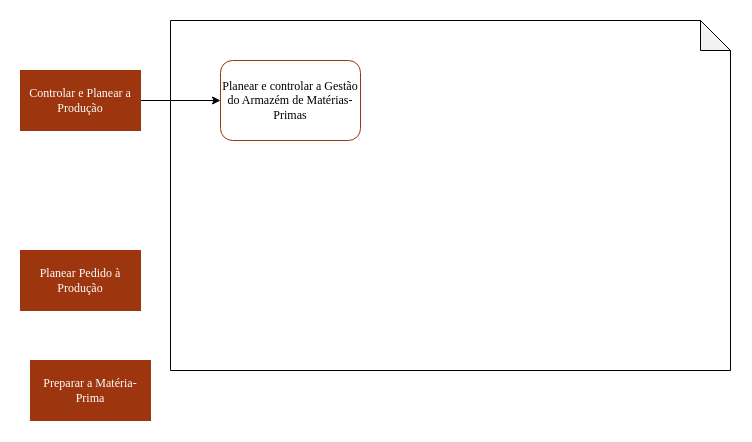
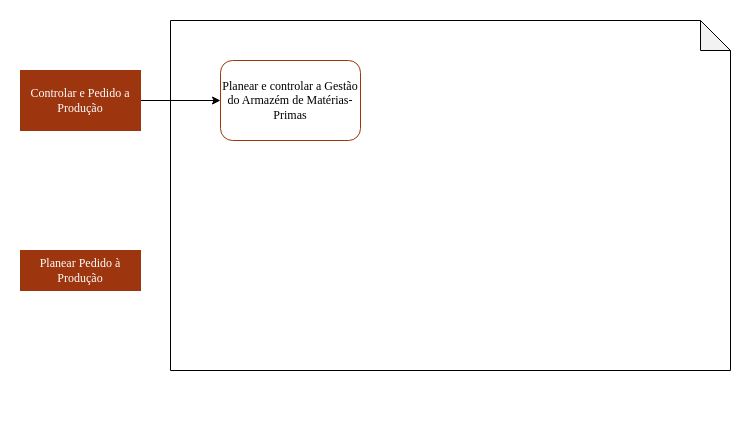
node "Controlar e Planear a Produção": label "Controlar e Planear a Produção" -> "Controlar e Pedido a Produção"
node "Planear Pedido à Produção": size 120x60 -> 120x40
node "Preparar a Matéria-Prima": removed
